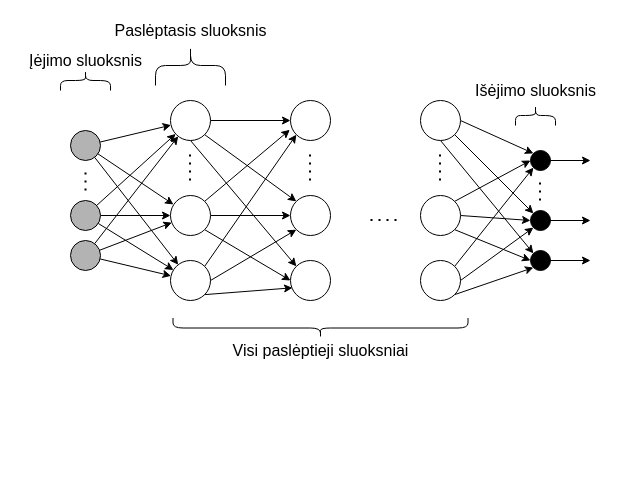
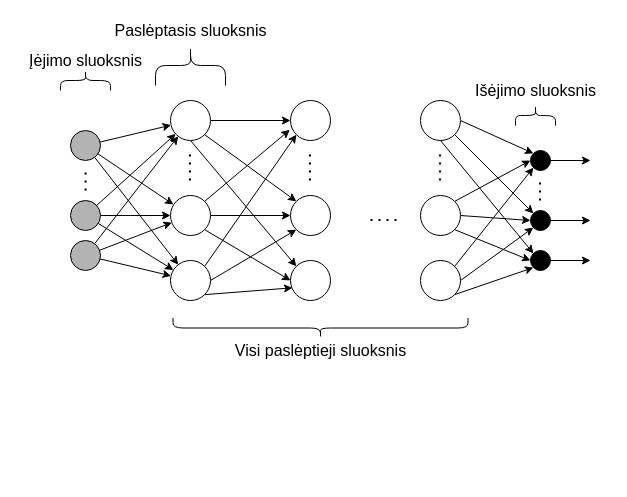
node "Visi paslėptieji sluoksniai": label "Visi paslėptieji sluoksniai" -> "Visi paslėptieji sluoksnis"
